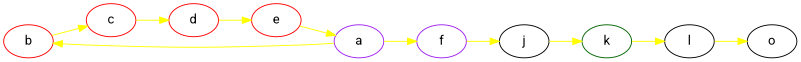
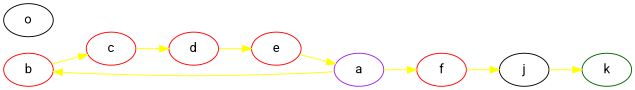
node "f": color purple -> red
node "l": removed
